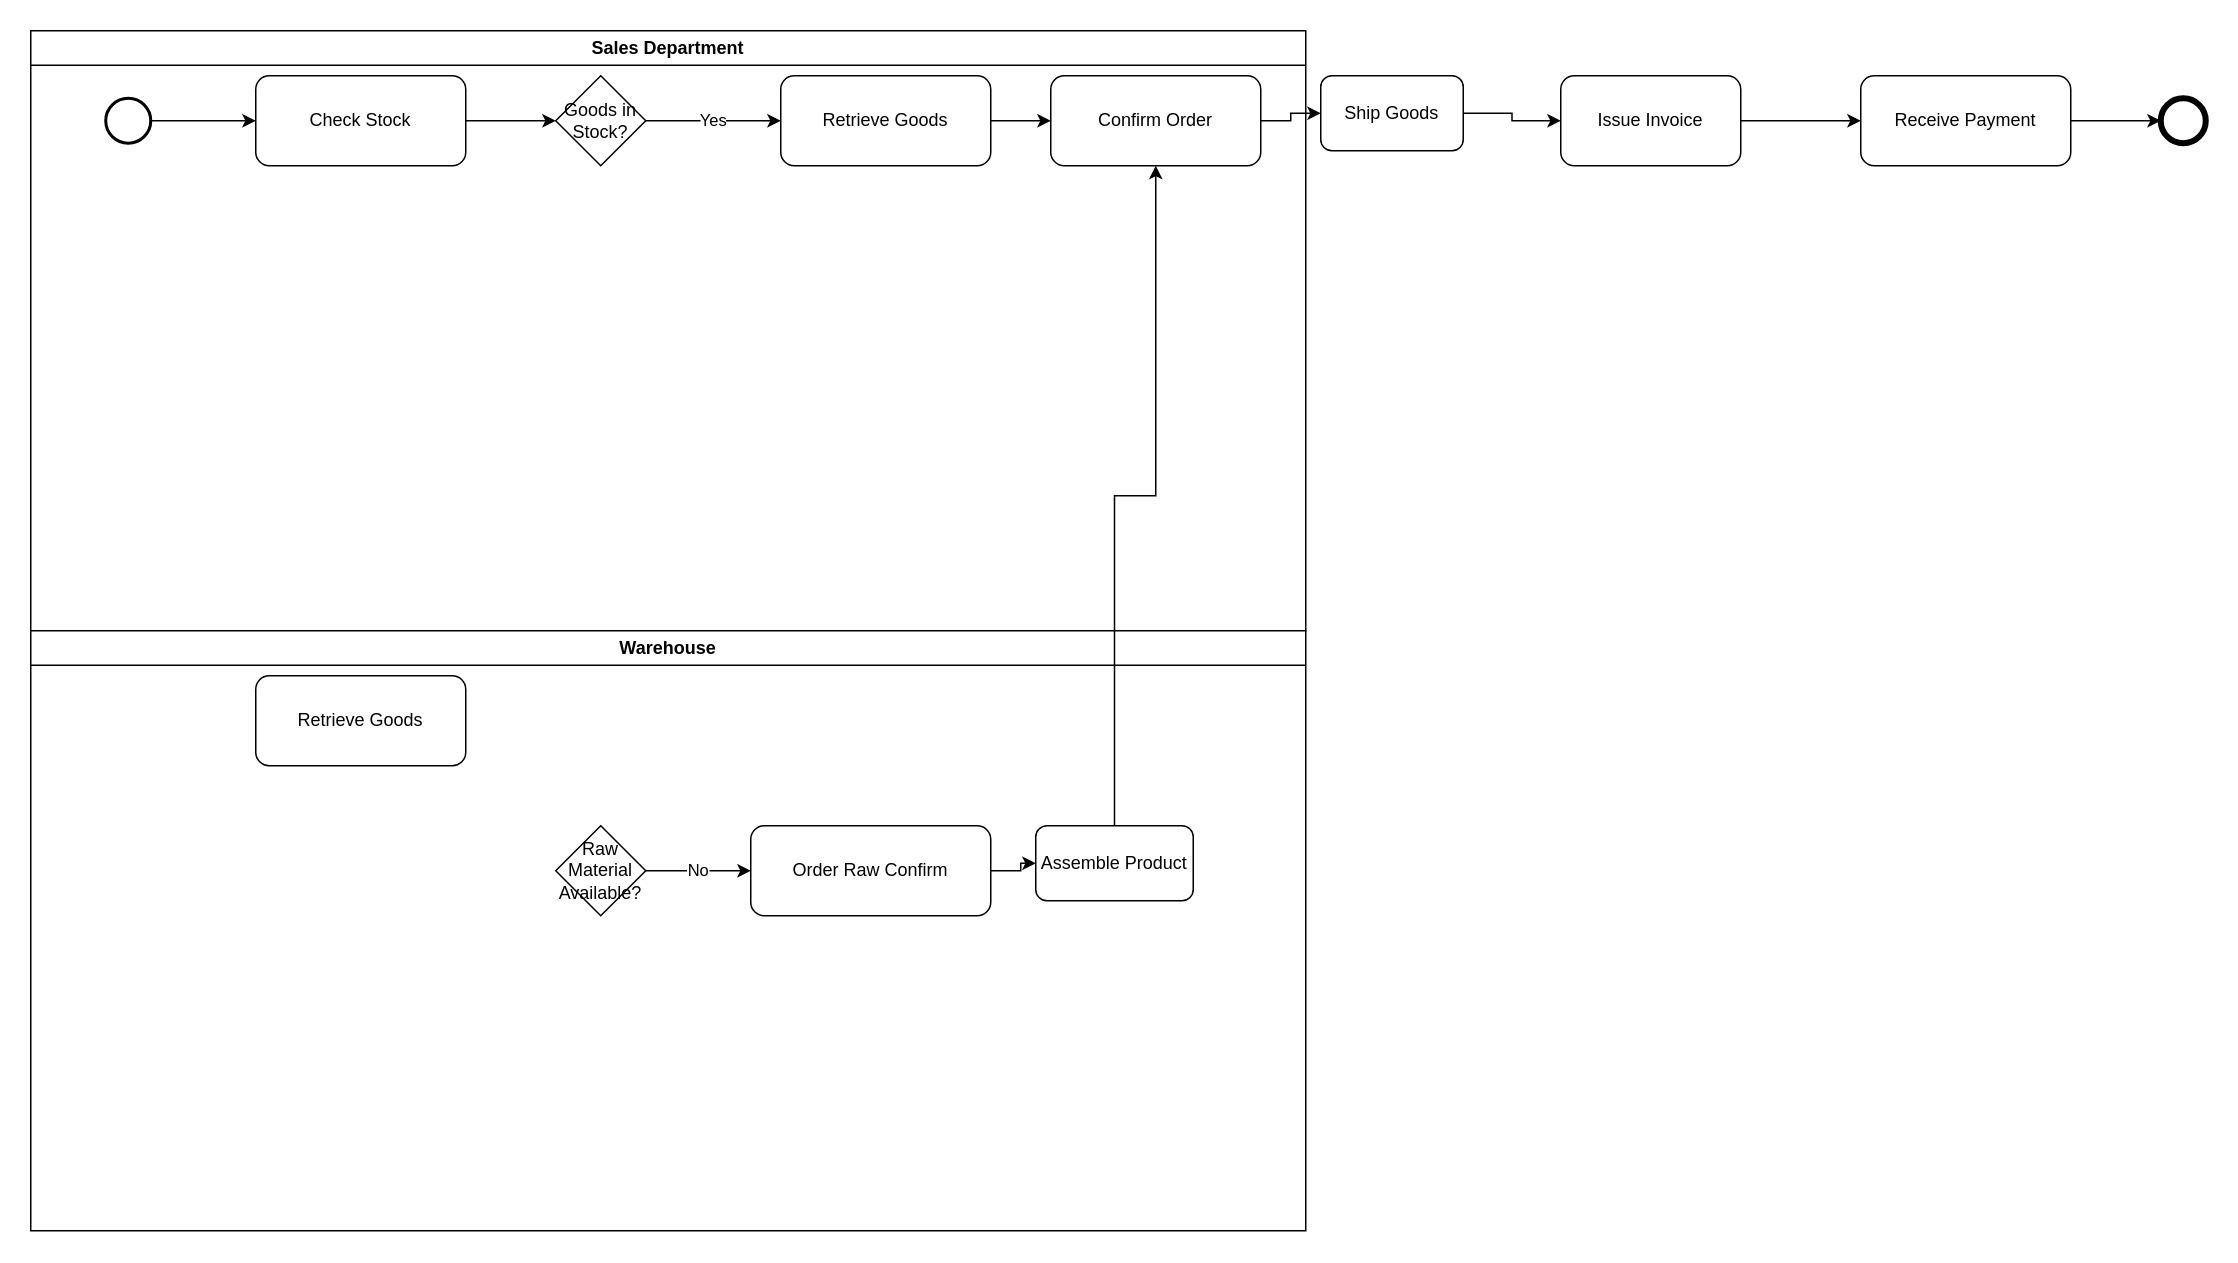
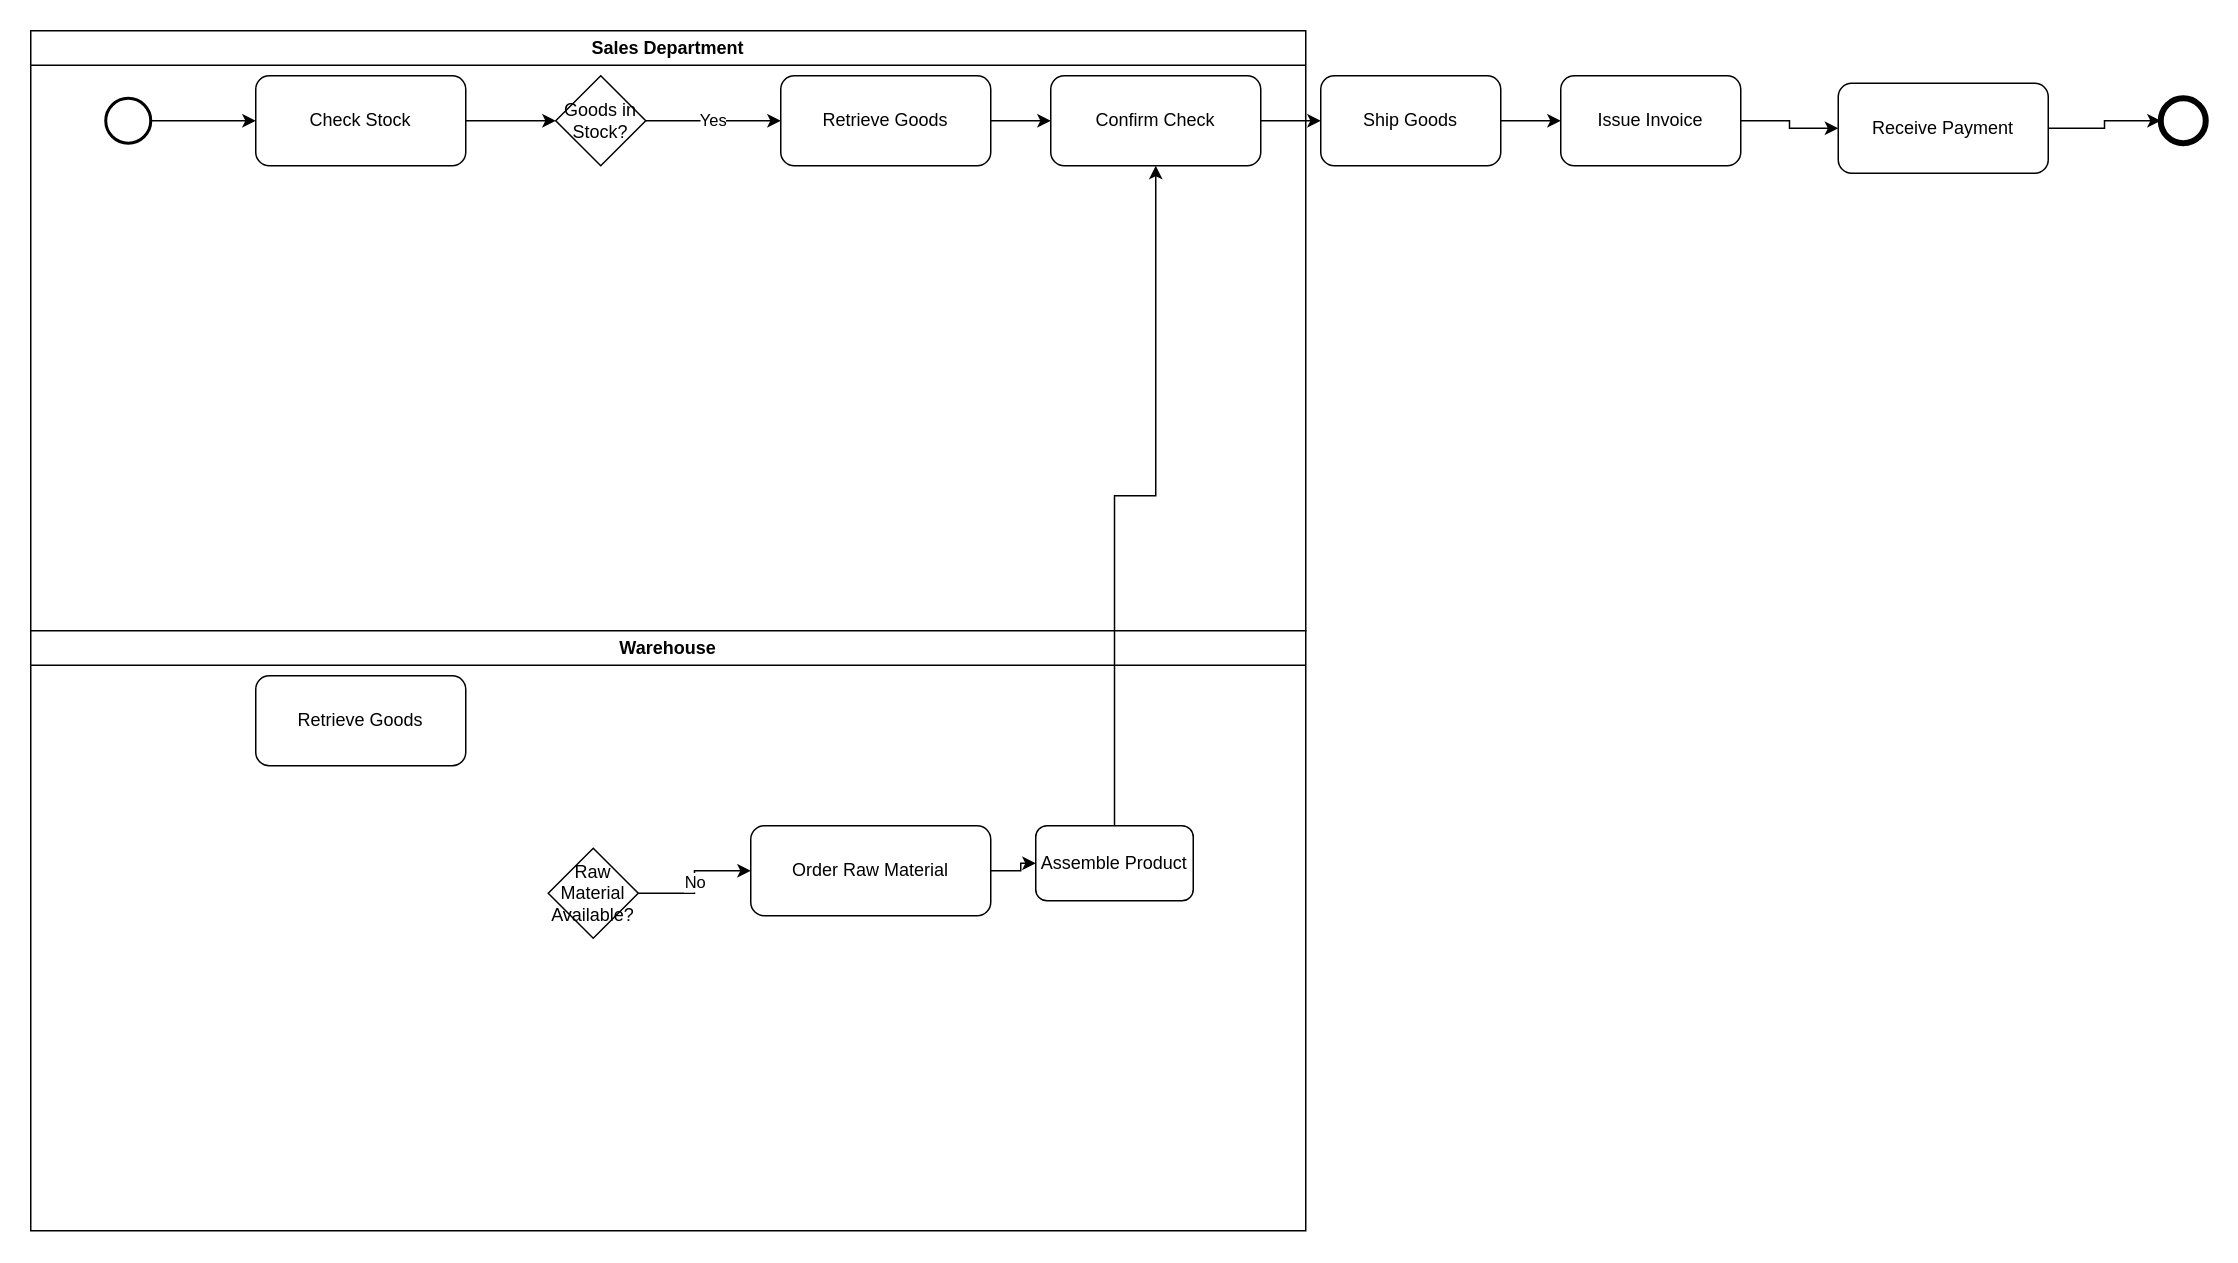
node "Ship Goods": size 143x75 -> 180x90
node "Confirm Order": label "Confirm Order" -> "Confirm Check"
node "Receive Payment": moved (1966, 121) -> (1943, 128)
node "Raw Material Available?": moved (601, 871) -> (593, 893)
node "Order Raw Confirm": label "Order Raw Confirm" -> "Order Raw Material"
